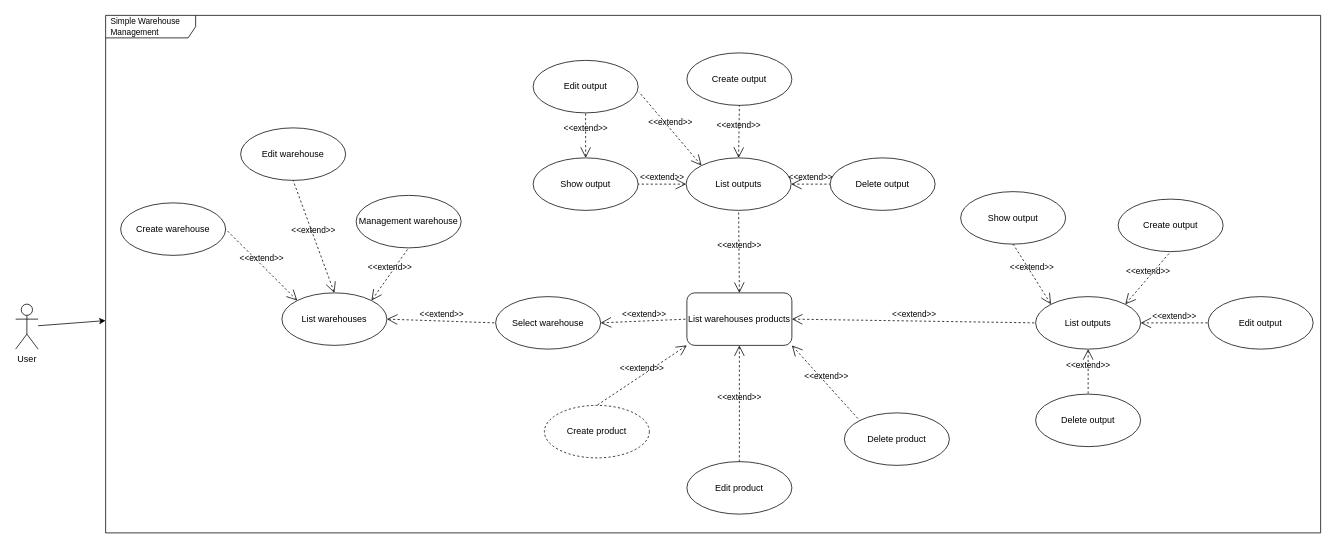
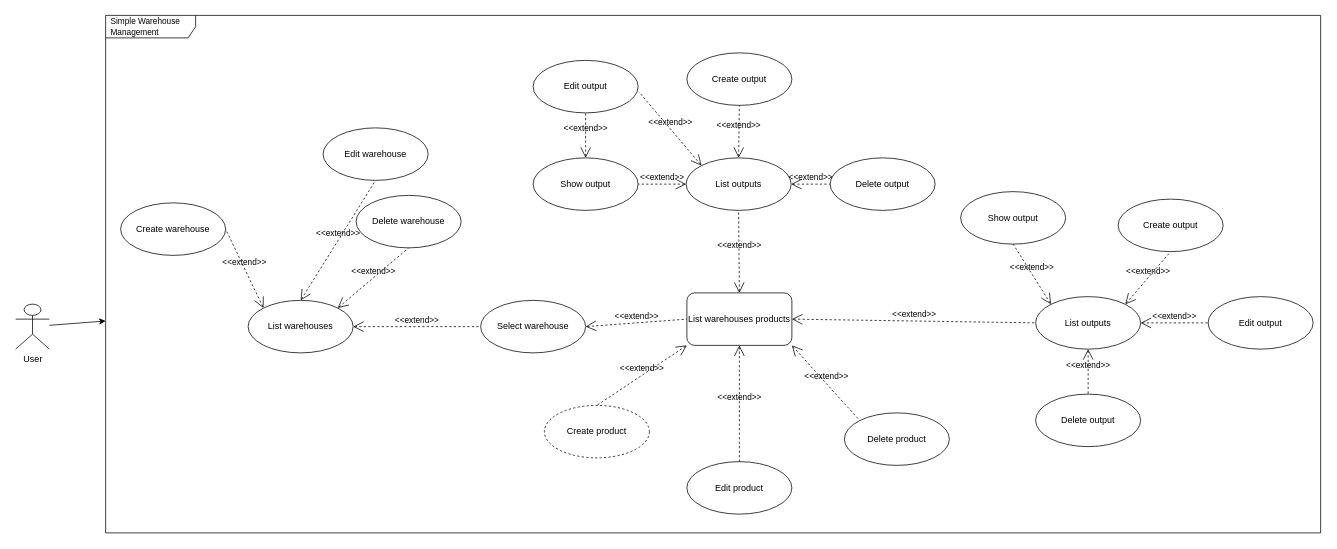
node "Edit warehouse": moved (293, 154) -> (375, 154)
node "Management warehouse": label "Management warehouse" -> "Delete warehouse"
node "List warehouses": moved (334, 319) -> (300, 327)
node "Select warehouse": moved (548, 323) -> (533, 327)
node "User": size 23x45 -> 34x45
